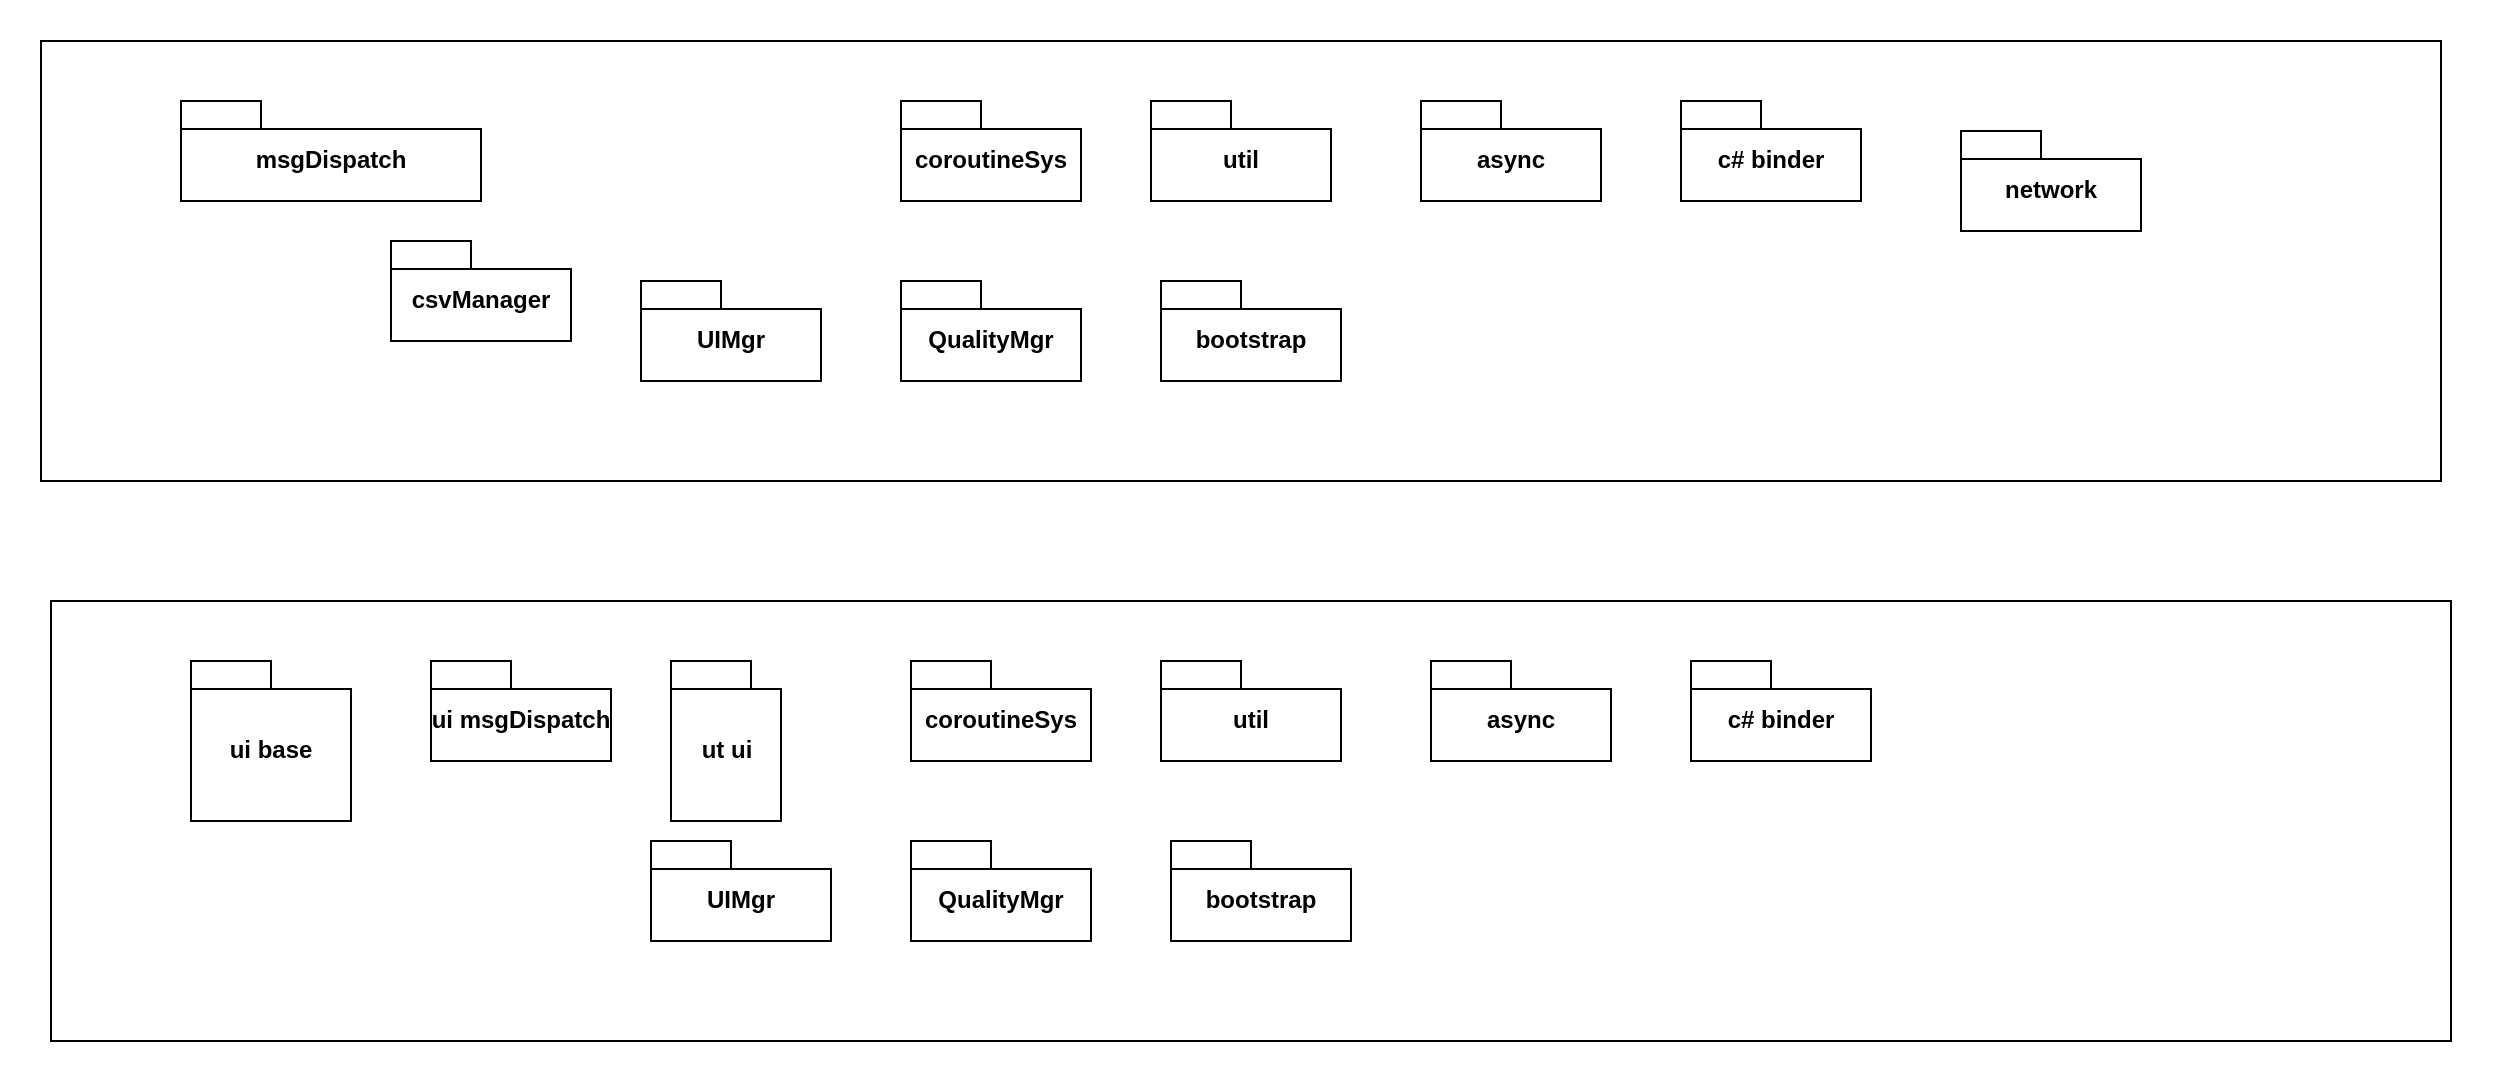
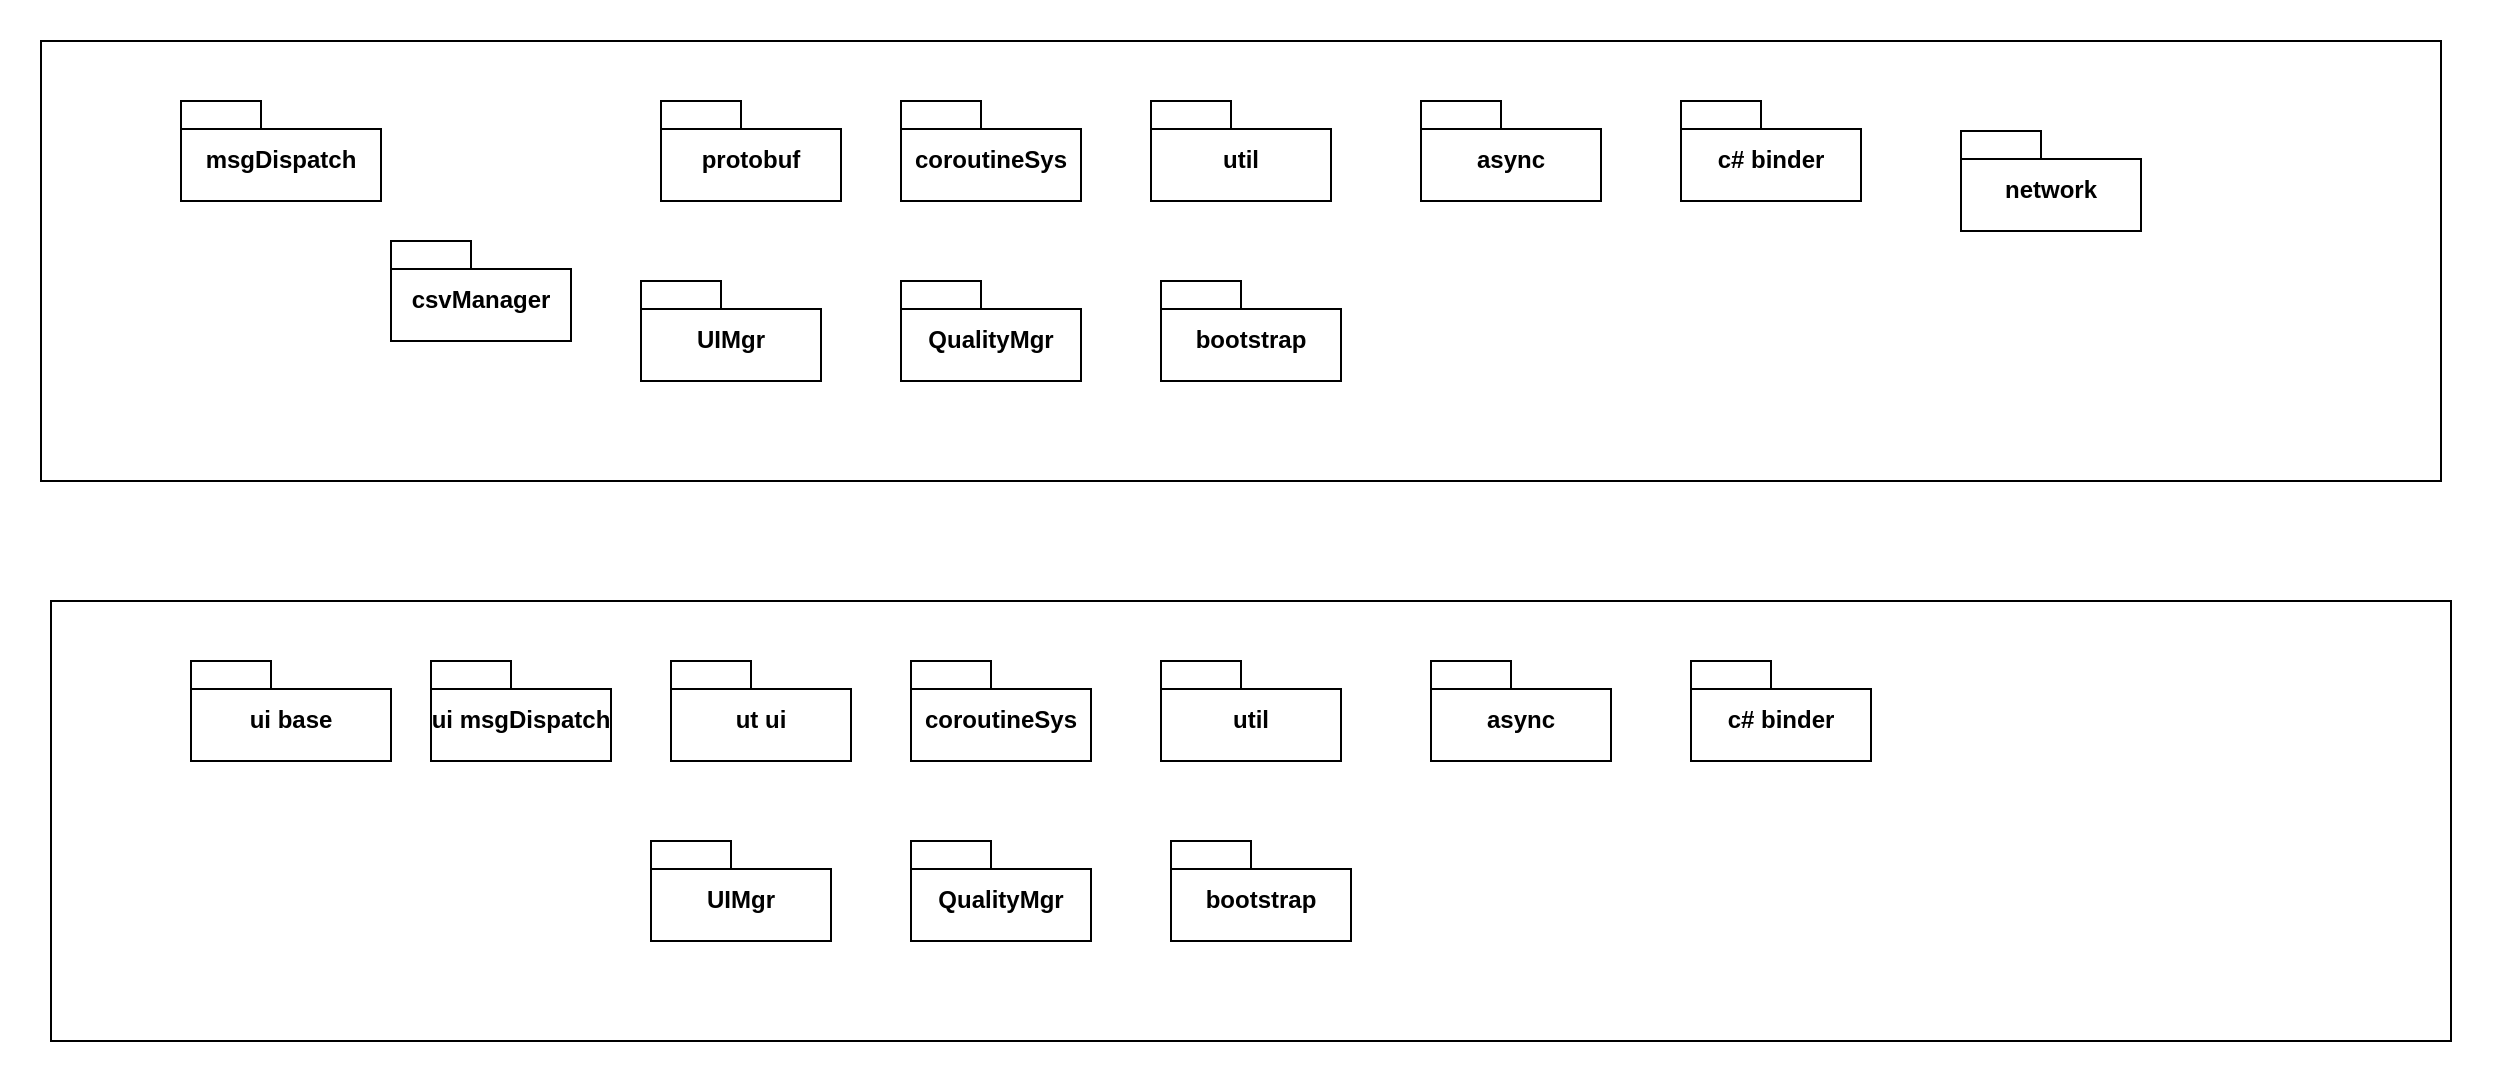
node "msgDispatch": size 300x100 -> 200x100
node "protobuf": added
node "ui base": size 160x160 -> 200x100
node "ut ui": size 110x160 -> 180x100
